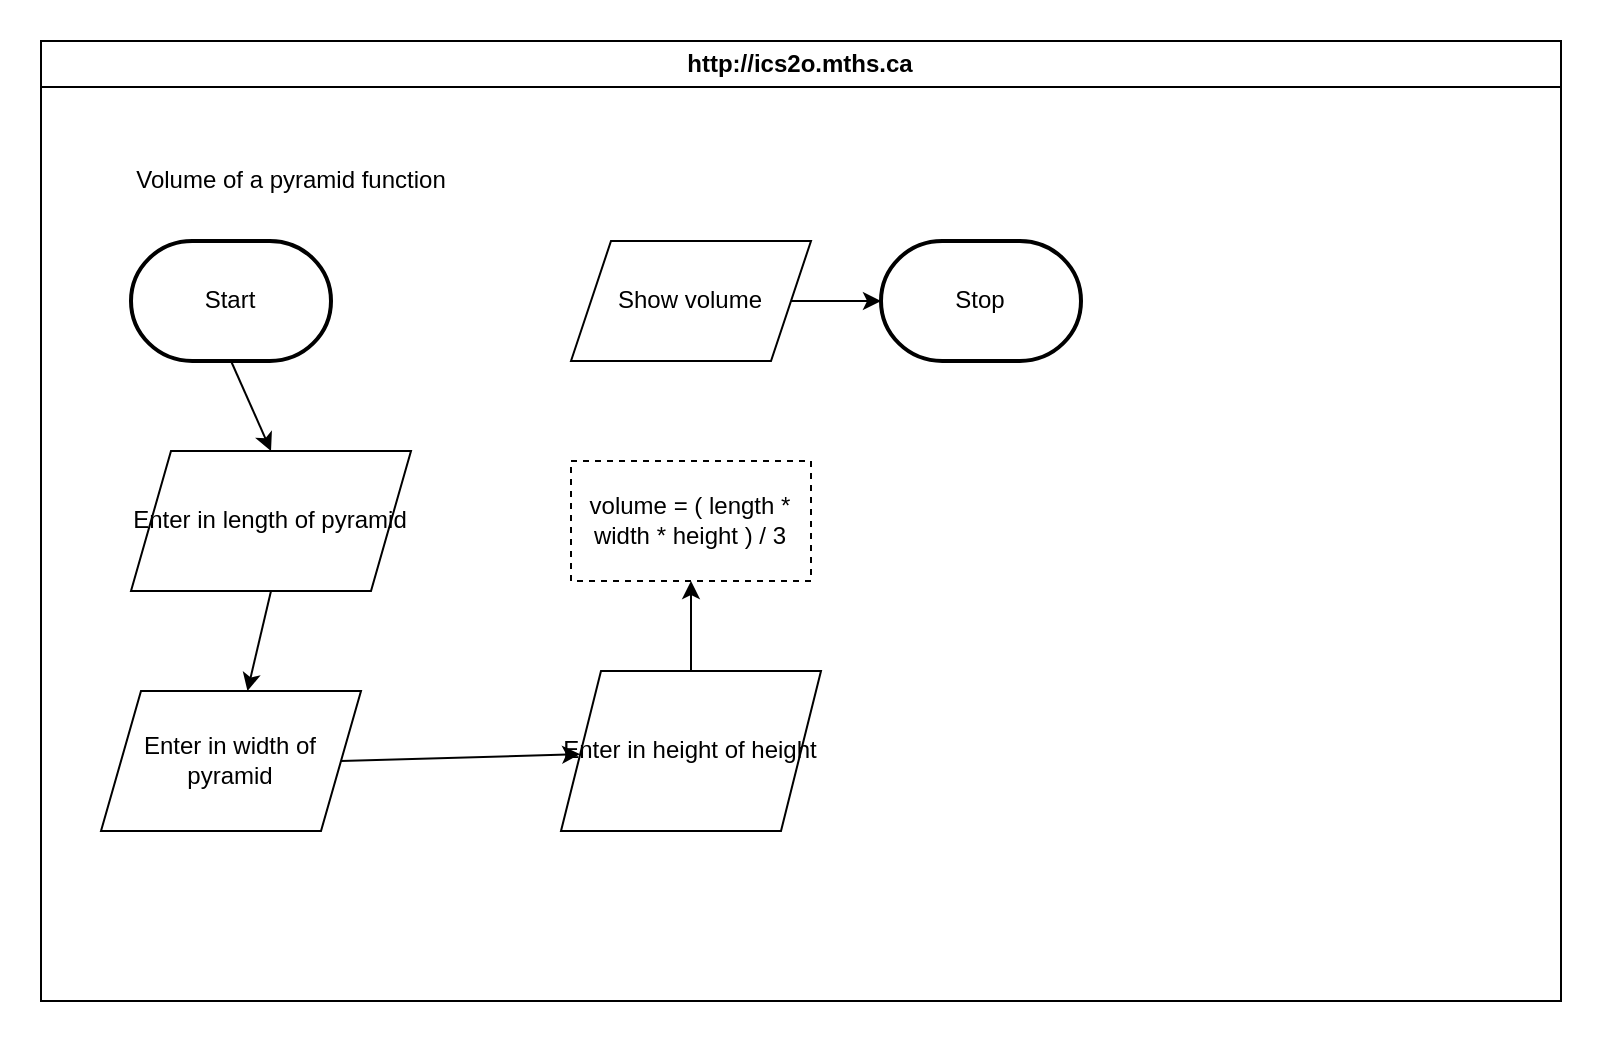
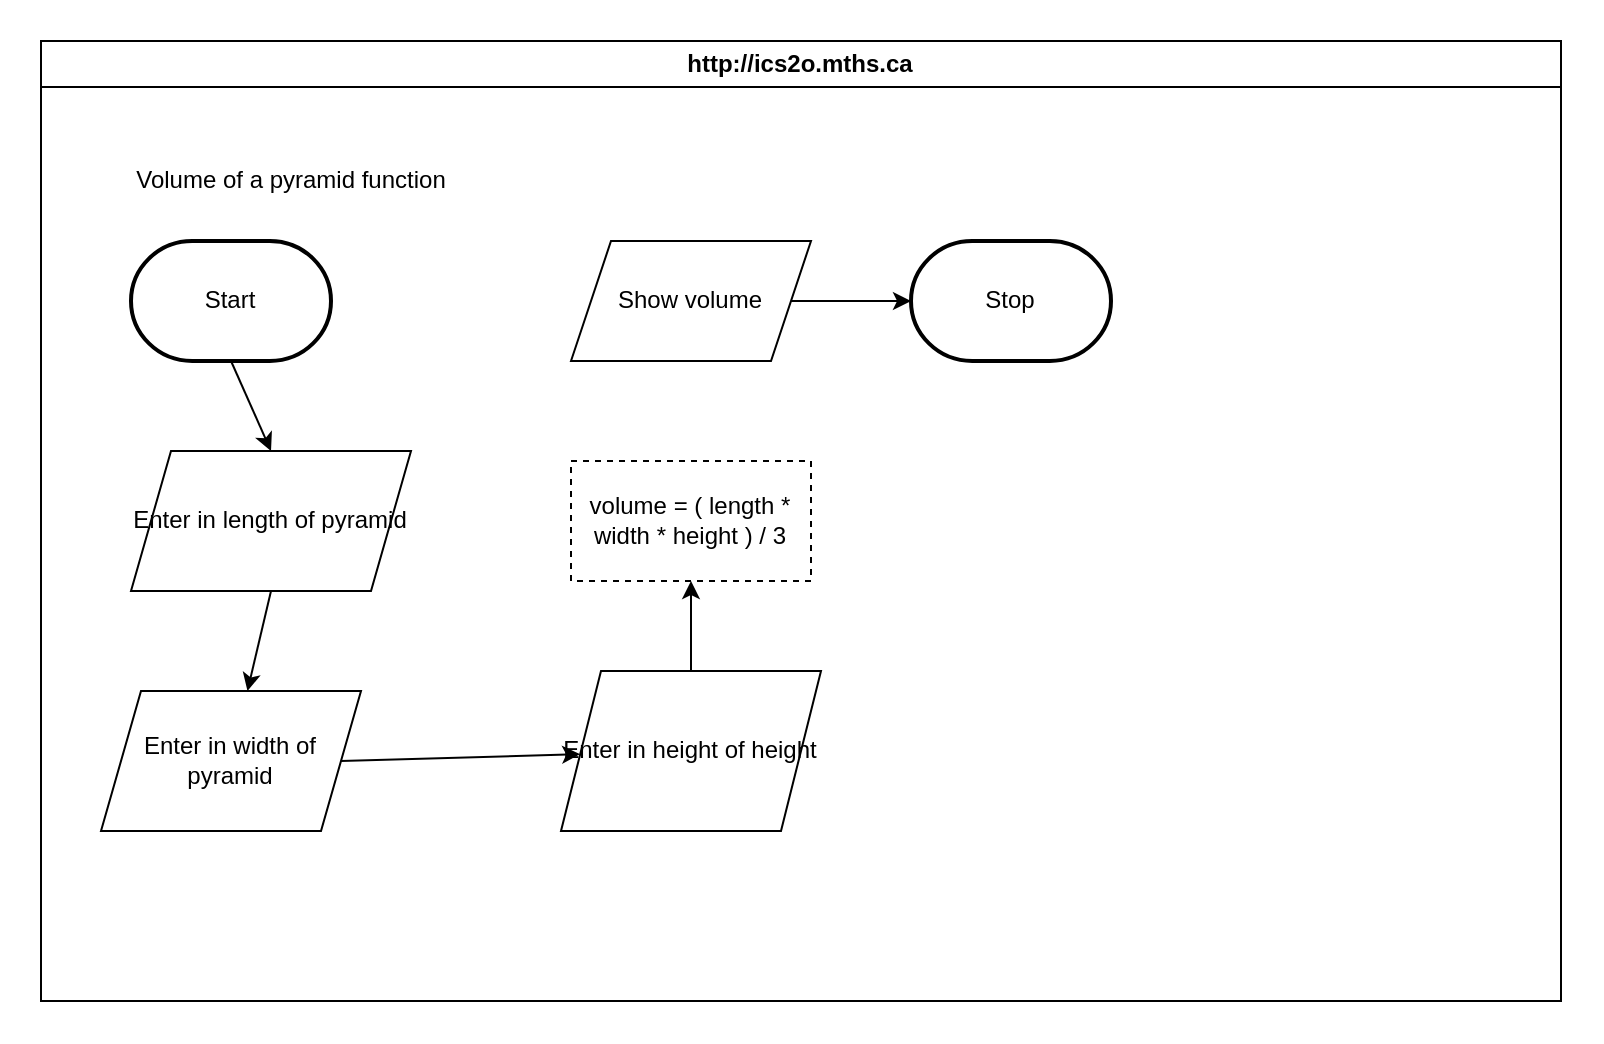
node "Stop": moved (981, 301) -> (1011, 301)
